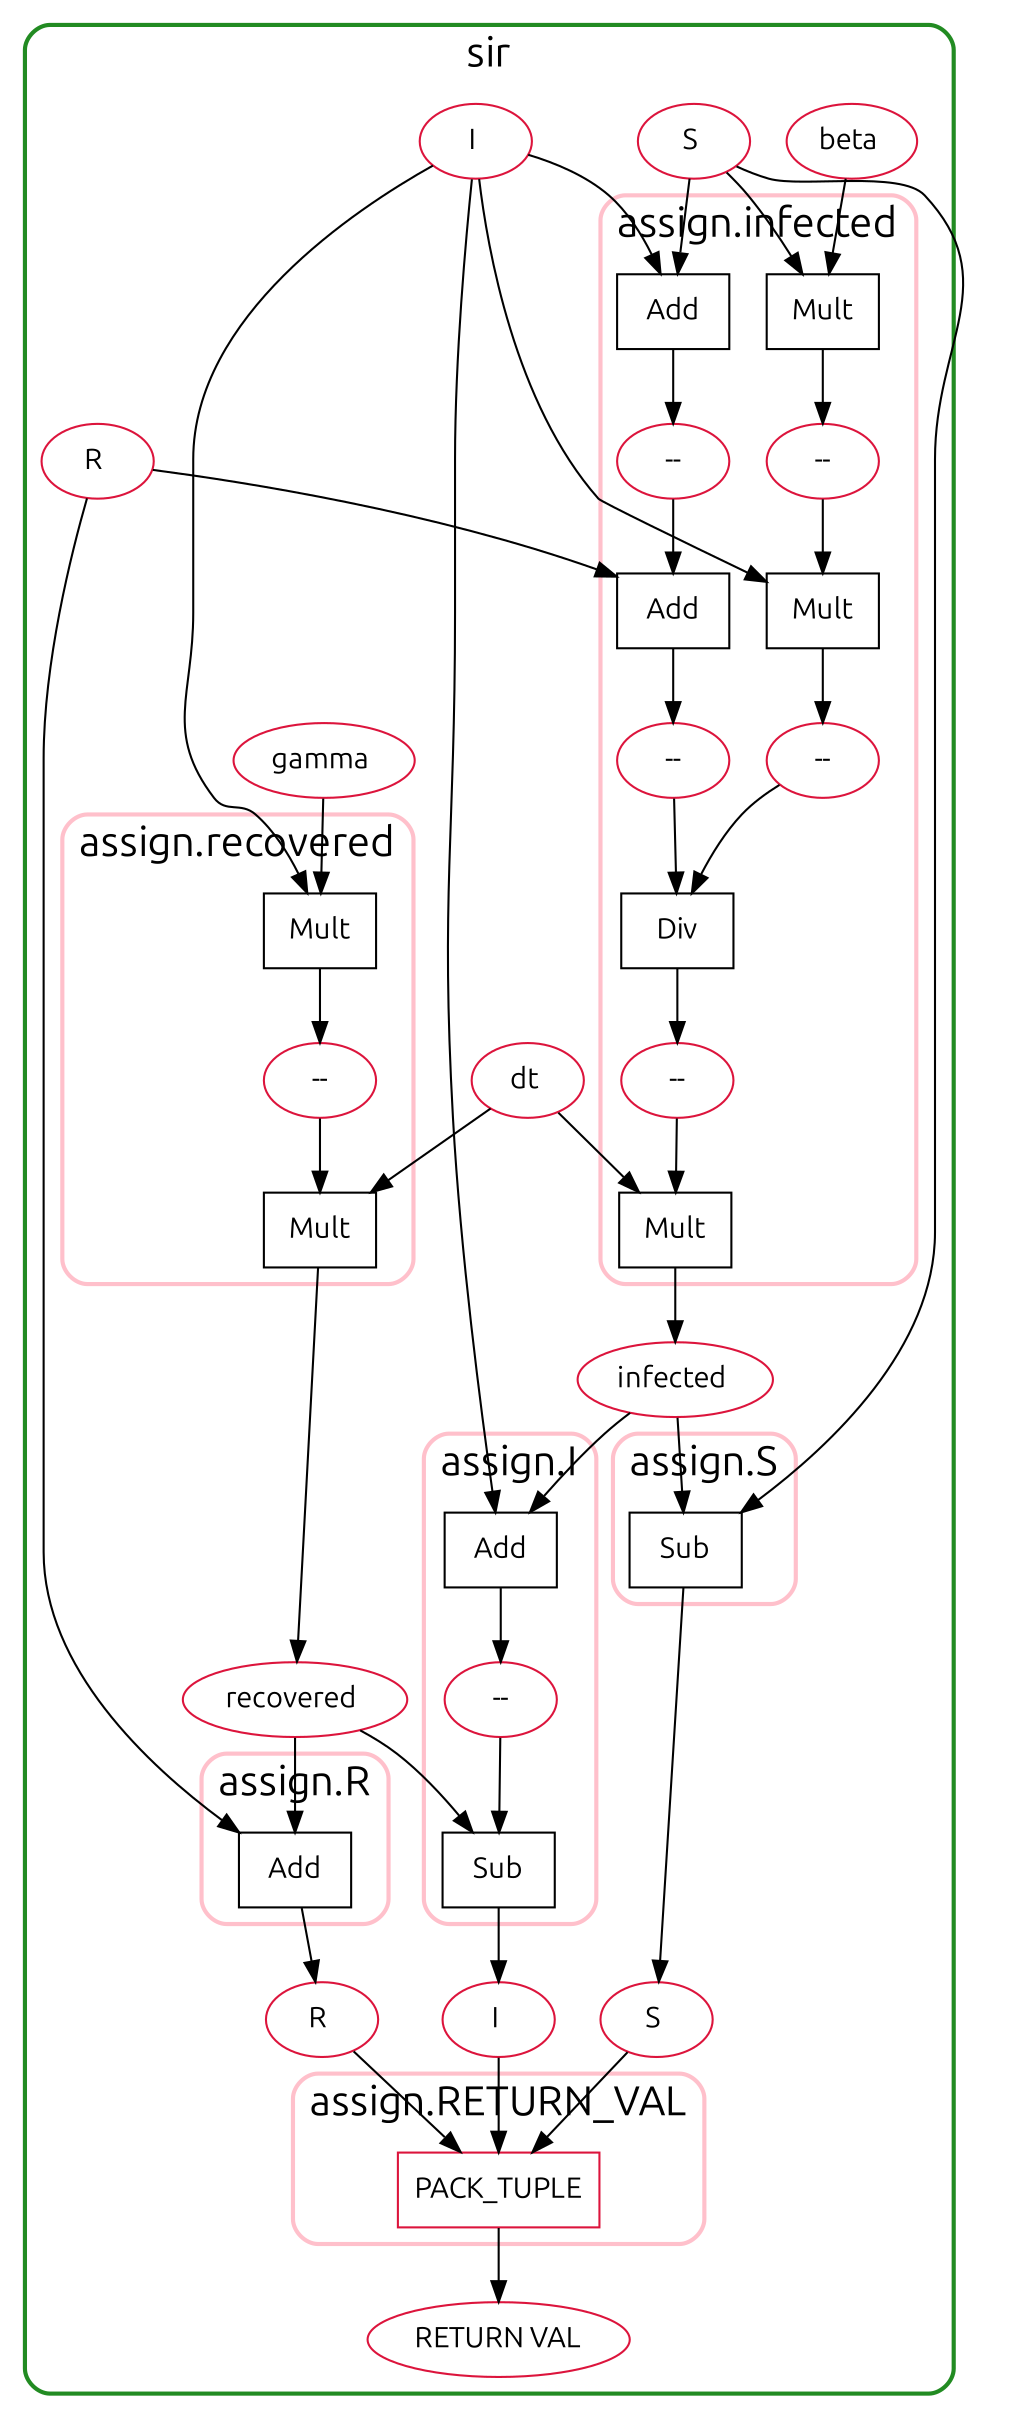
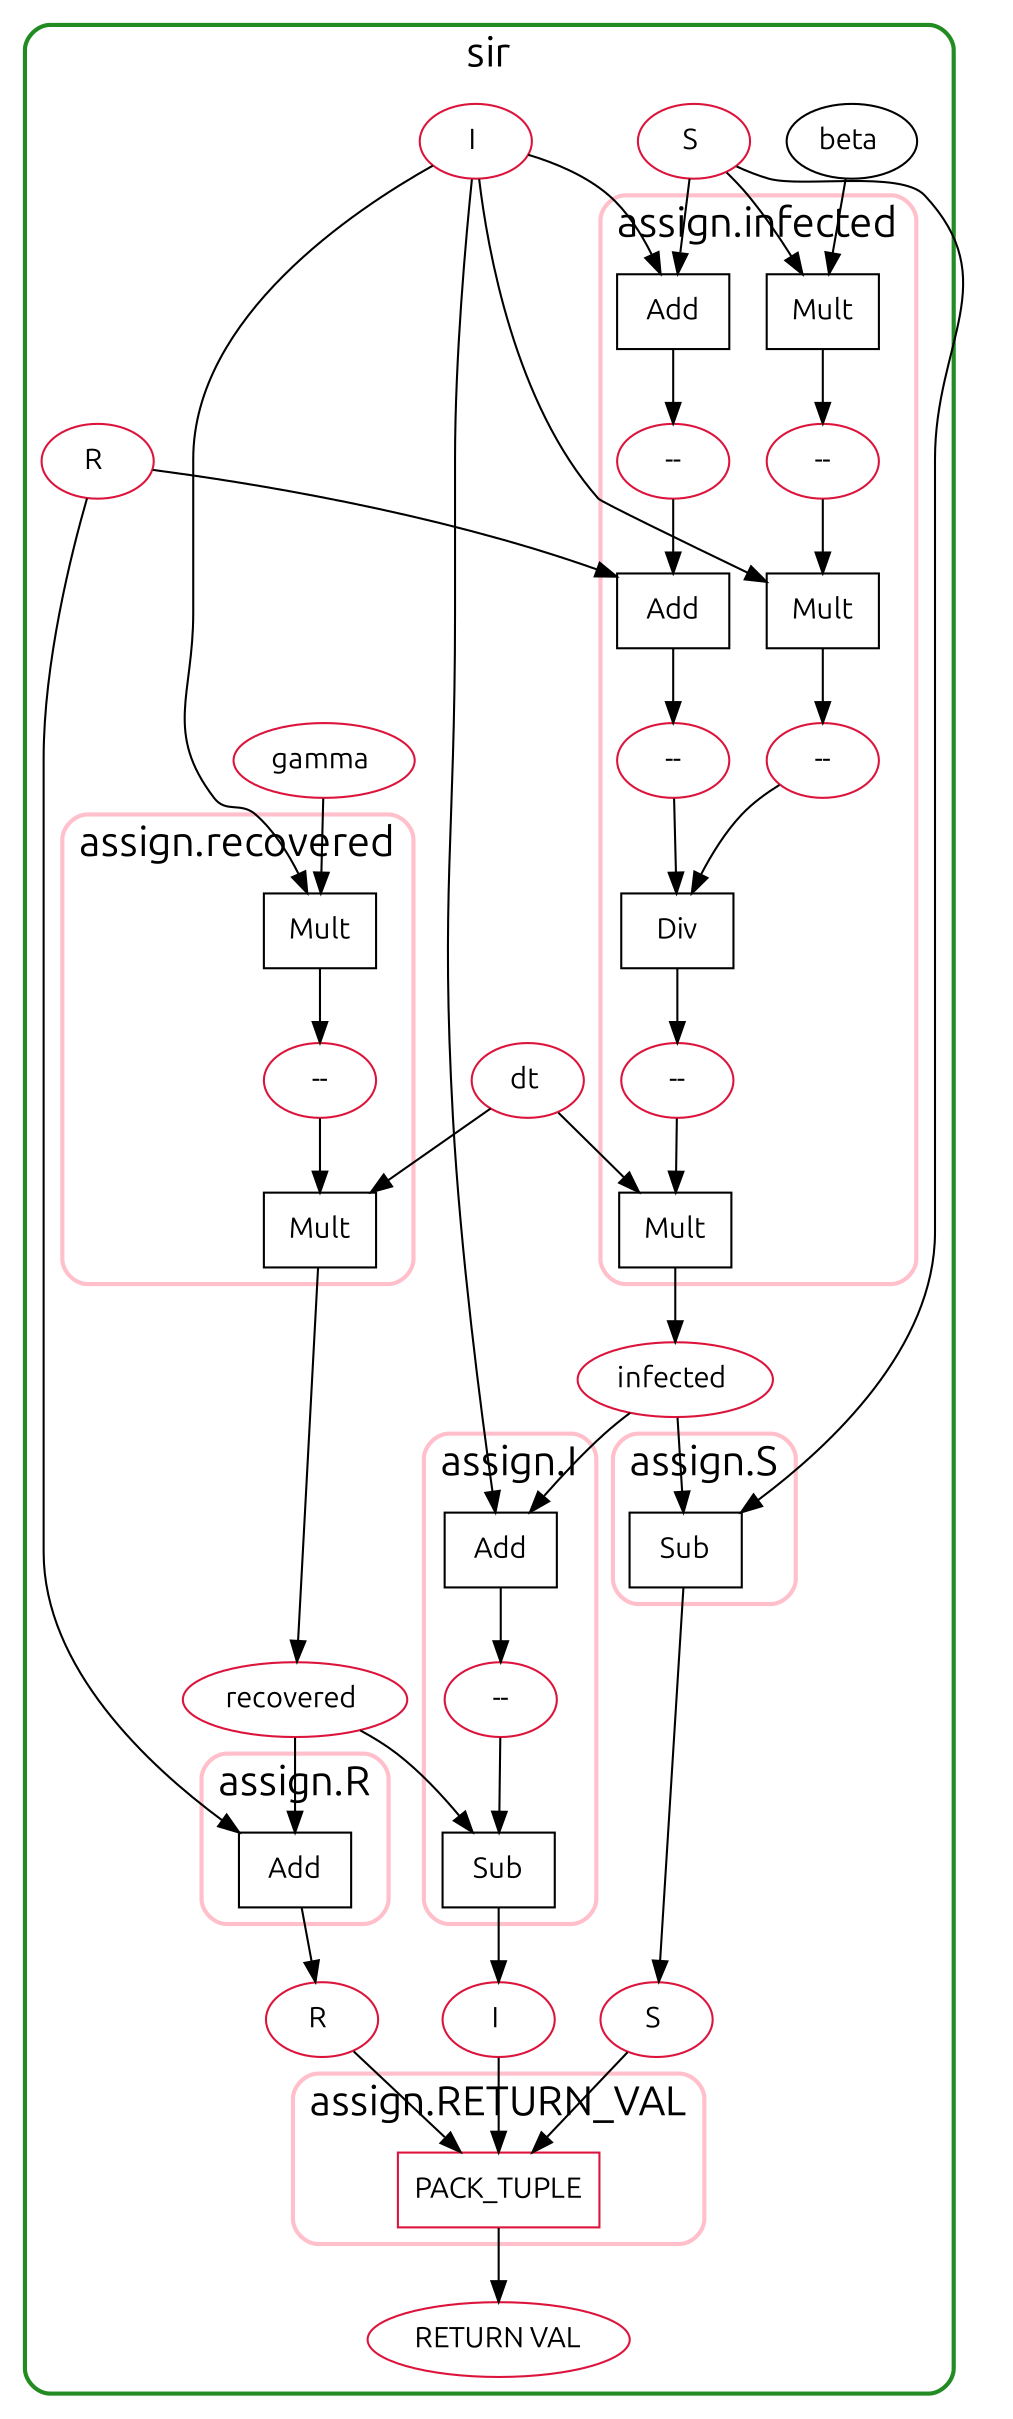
node "beta": color crimson -> black
